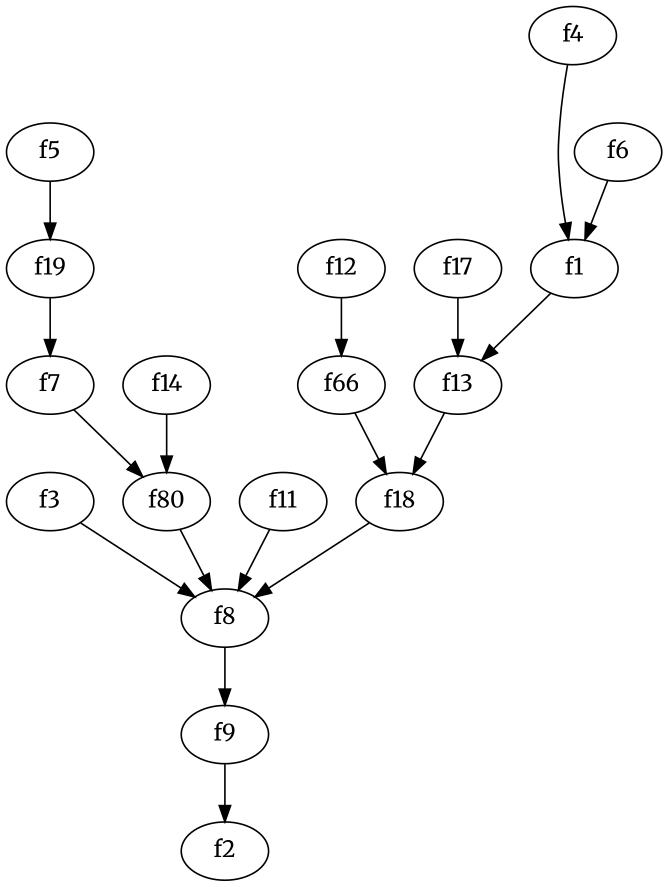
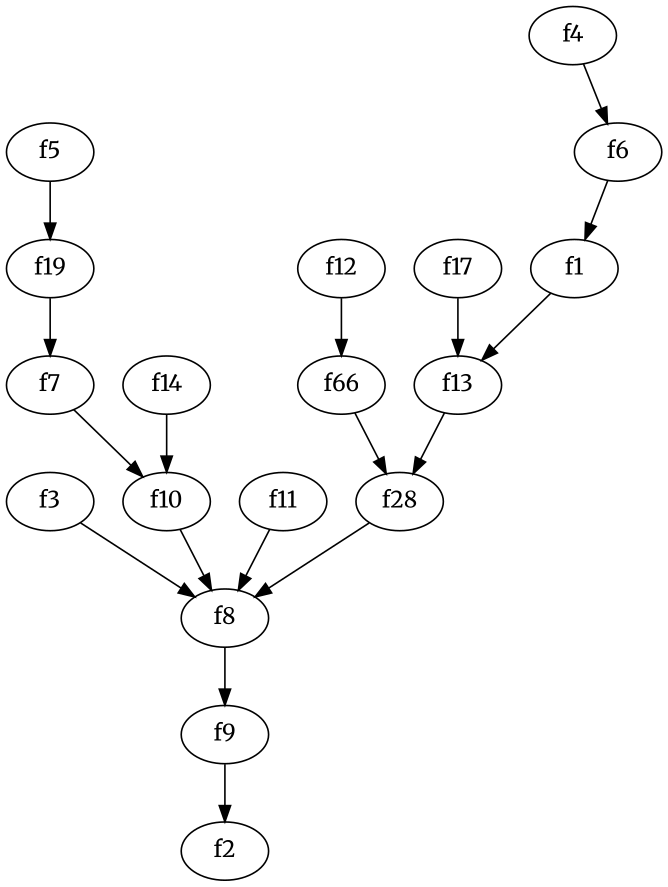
edge "f4" -> "f1": now "f4" -> "f6"
node "f80": label "f80" -> "f10"
node "f18": label "f18" -> "f28"
